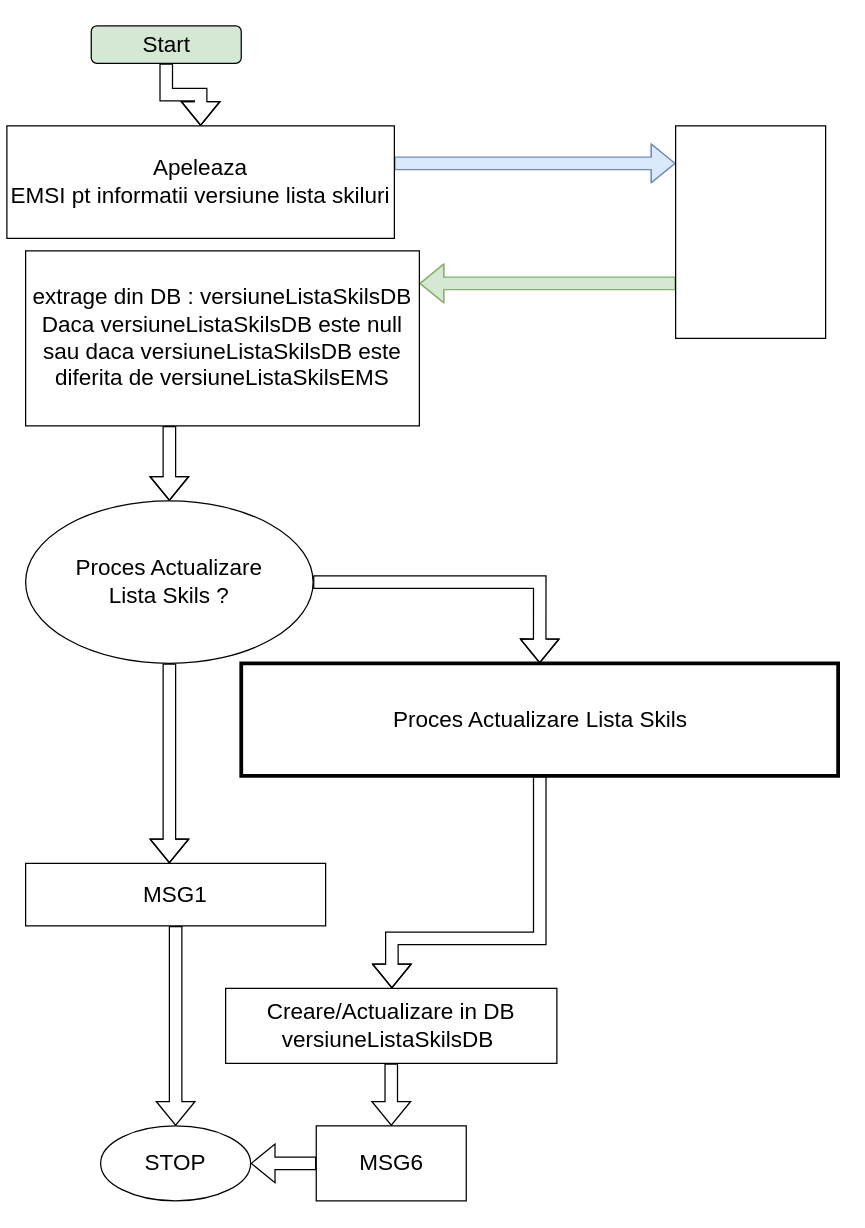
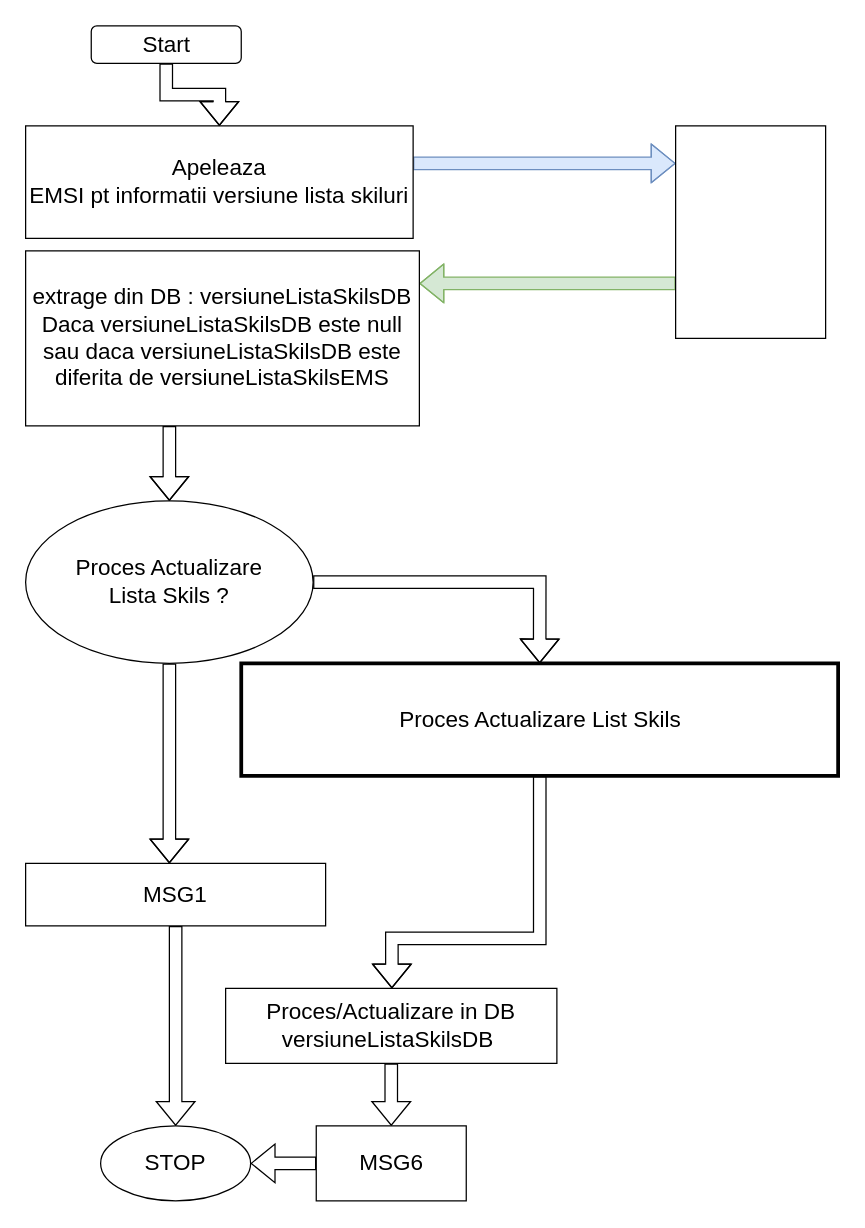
node "Start": fillcolor #d5e8d4 -> #ffffff
node "Apeleaza EMSI pt informatii versiune lista skiluri": moved (201, 182) -> (219, 182)
node "Proces Actualizare Lista Skils": label "Proces Actualizare Lista Skils" -> "Proces Actualizare List Skils"
node "Creare/Actualizare in DB versiuneListaSkilsDB": label "Creare/Actualizare in DB versiuneListaSkilsDB" -> "Proces/Actualizare in DB versiuneListaSkilsDB"
